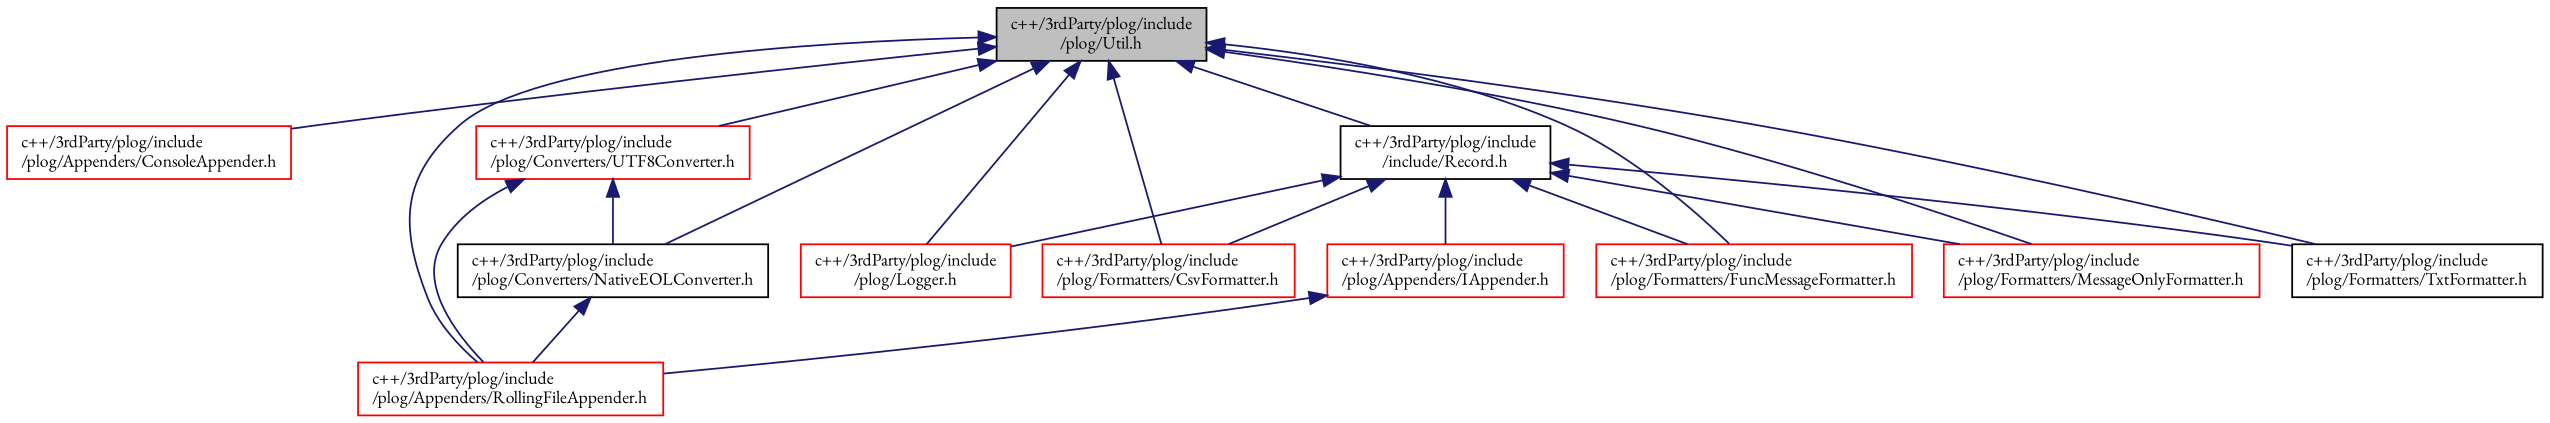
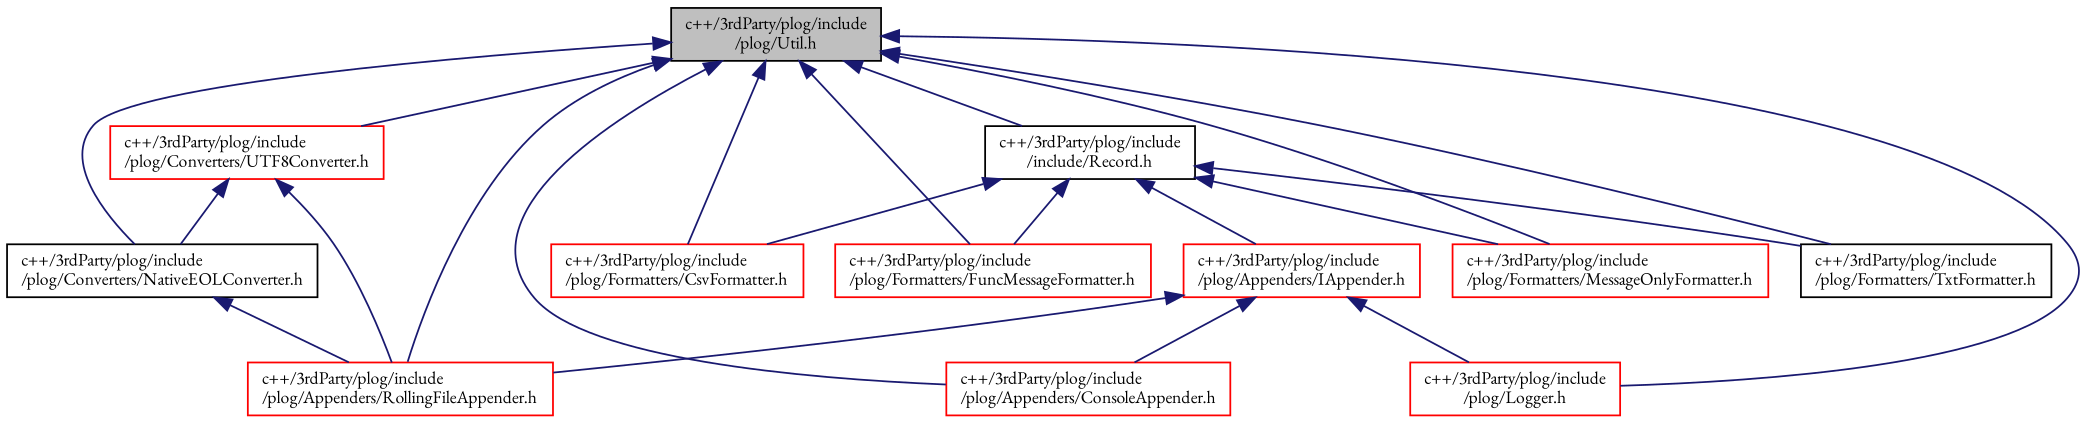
edge "c++/3rdParty/plog/include /plog/Logger.h" -> "c++/3rdParty/plog/include /include/Record.h": now "c++/3rdParty/plog/include /plog/Logger.h" -> "c++/3rdParty/plog/include /plog/Appenders/IAppender.h"
edge "c++/3rdParty/plog/include /plog/Appenders/ConsoleAppender.h" -> "c++/3rdParty/plog/include /plog/Appenders/IAppender.h": added
